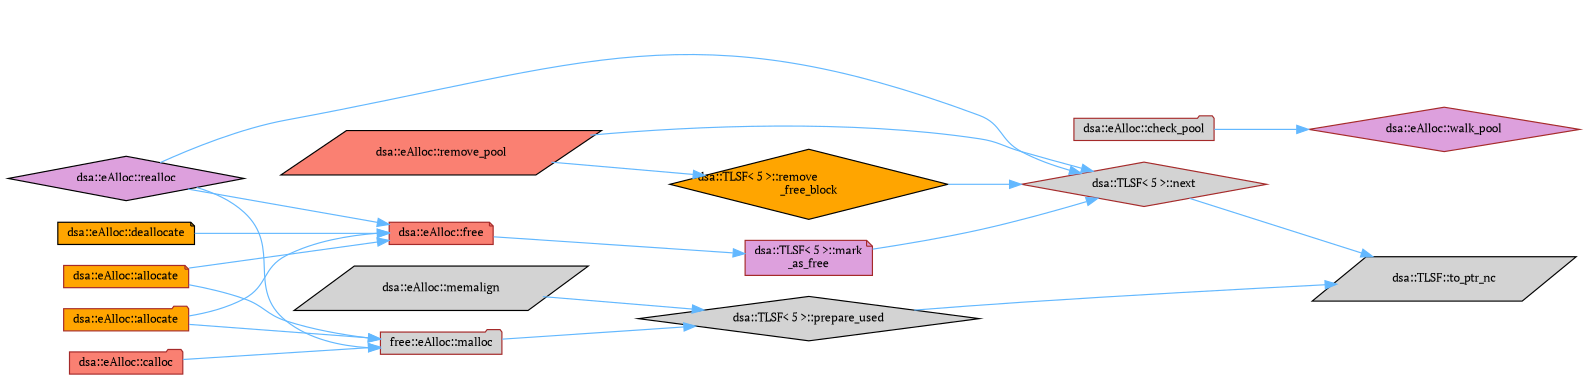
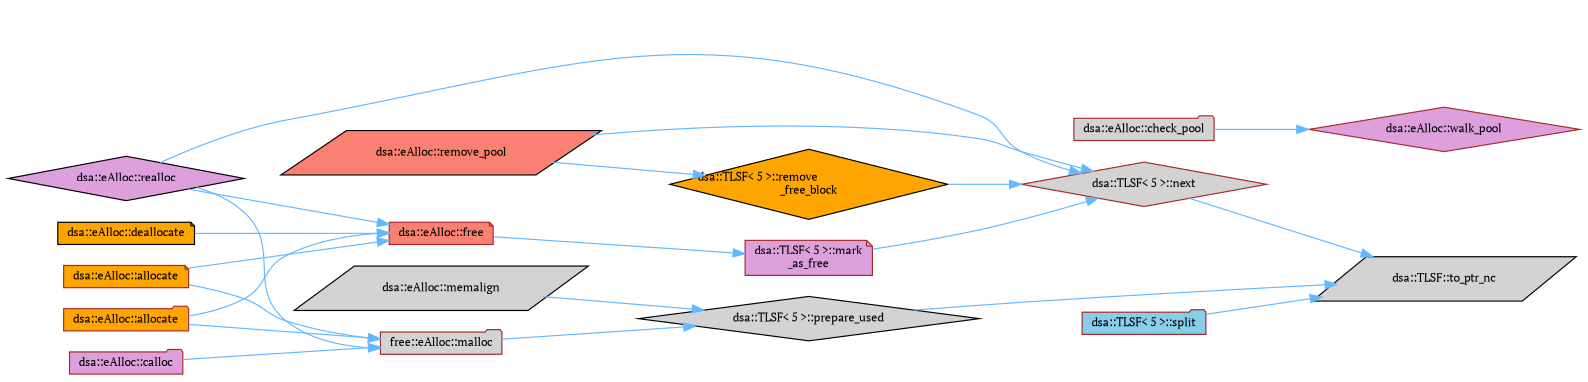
node "dsa::TLSF< 5 >::split": added
node "dsa::eAlloc::calloc": fillcolor salmon -> plum
